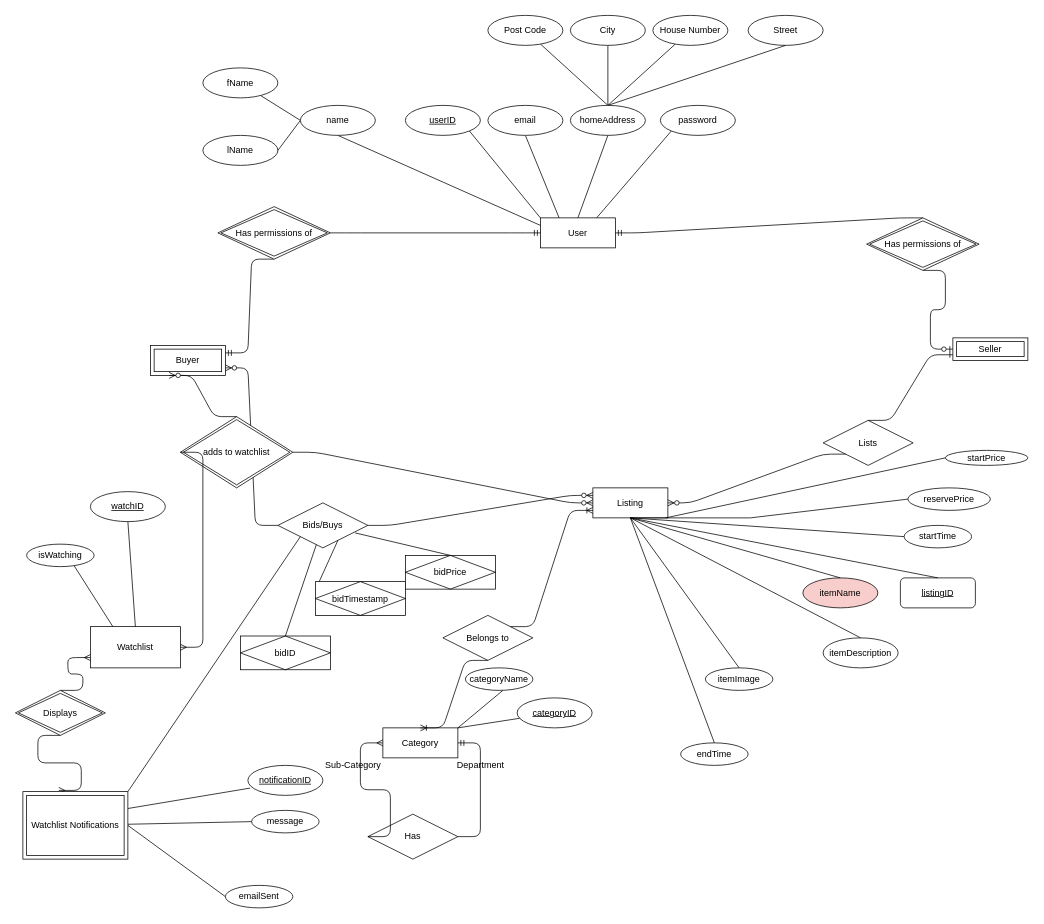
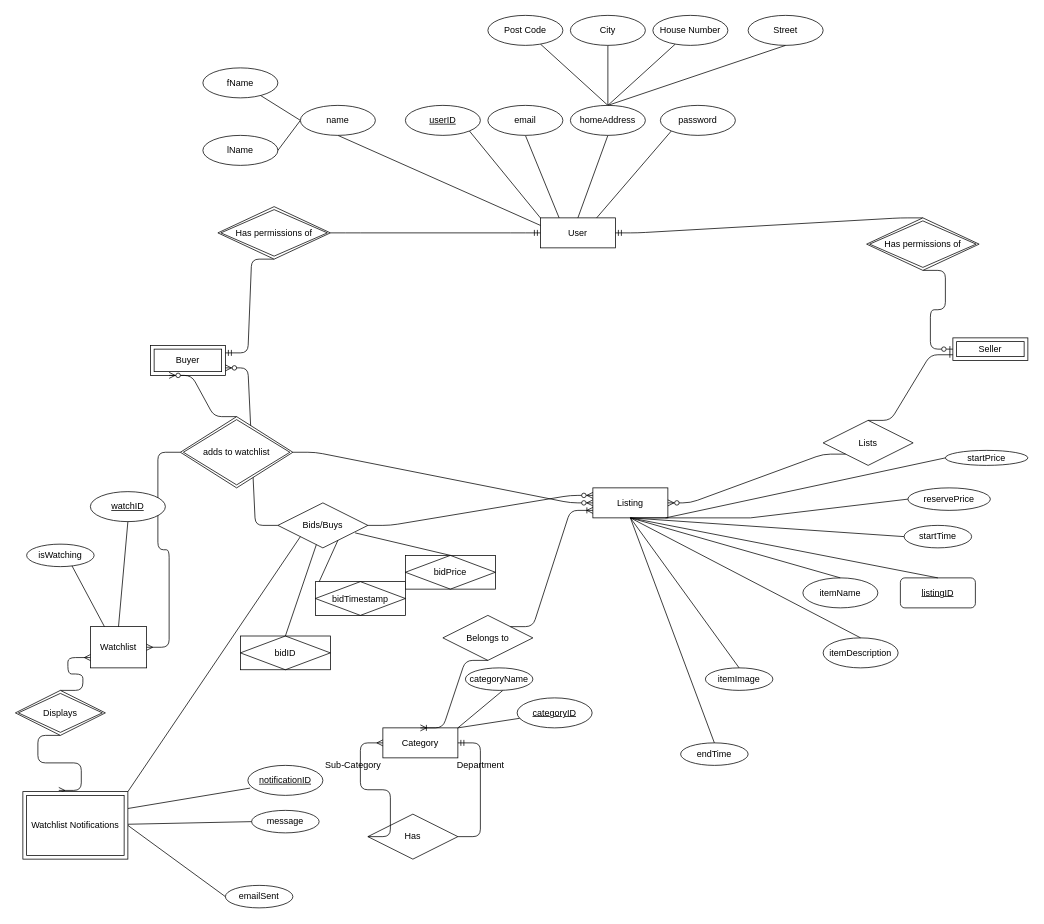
node "itemName": fillcolor #f8cecc -> #ffffff
node "Watchlist": size 90x41 -> 56x41
